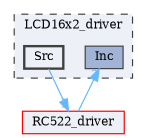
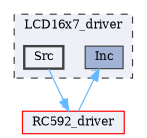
cluster "LCD16x2_driver": label "LCD16x2_driver" -> "LCD16x7_driver"
node "RC522_driver": label "RC522_driver" -> "RC592_driver"
